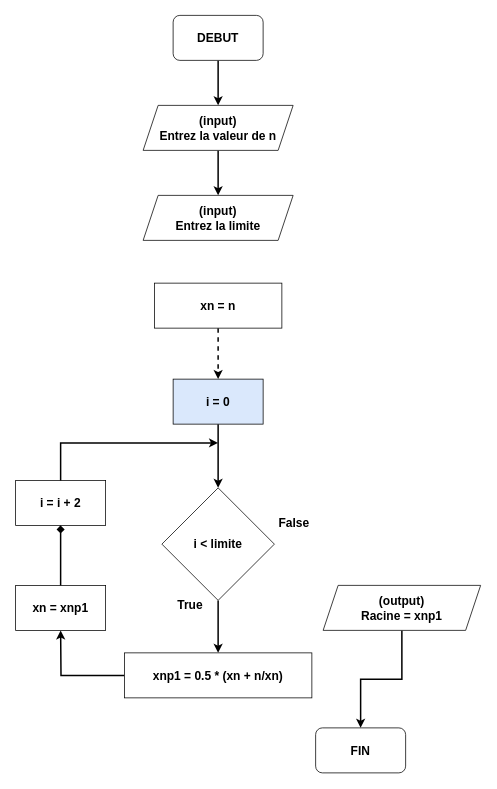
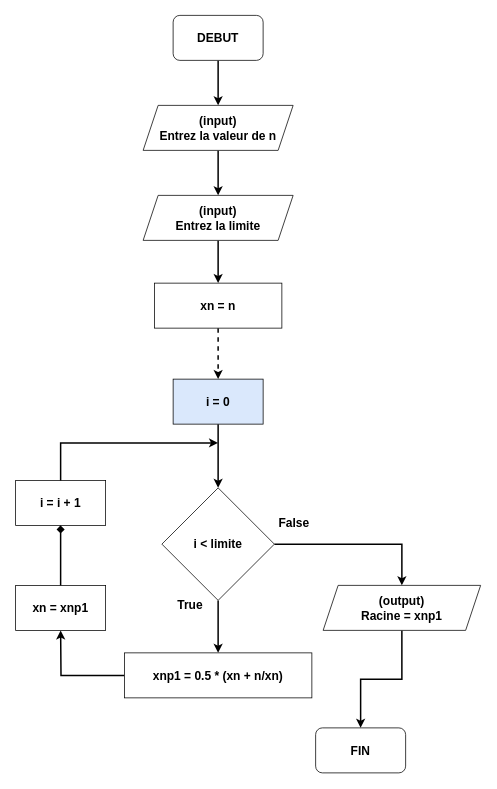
edge "(input) Entrez la limite" -> "xn = n": added
node "i = i + 2": label "i = i + 2" -> "i = i + 1"
edge "i < limite" -> "(output) Racine = xnp1": added
